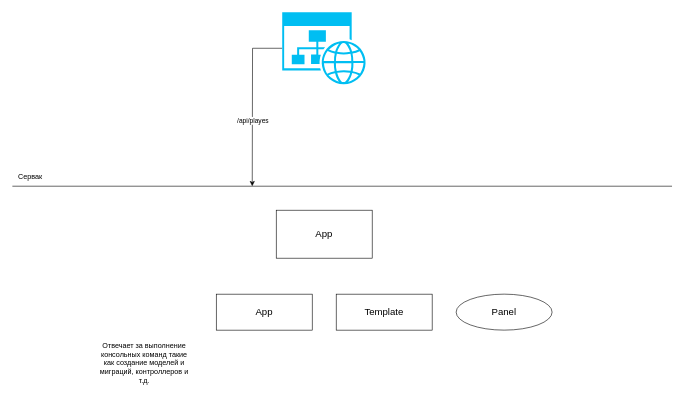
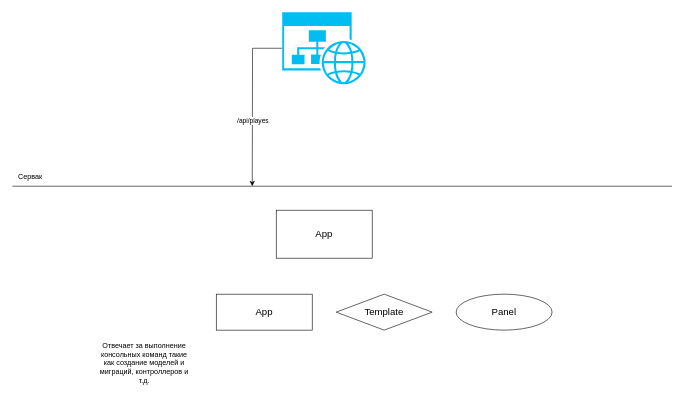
node "Template": shape rectangle -> diamond
